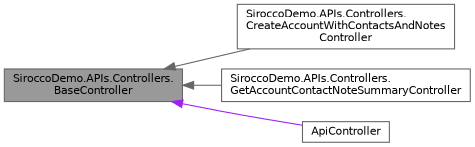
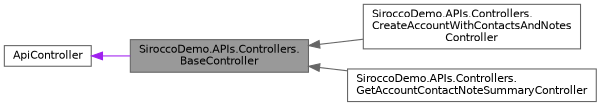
edge "ApiController" -> "SiroccoDemo.APIs.Controllers. BaseController": reversed
